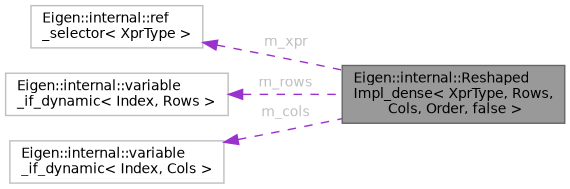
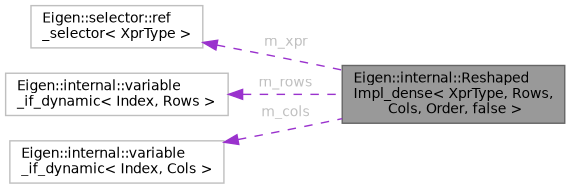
node "Eigen::internal::ref _selector< XprType >": label "Eigen::internal::ref _selector< XprType >" -> "Eigen::selector::ref _selector< XprType >"
